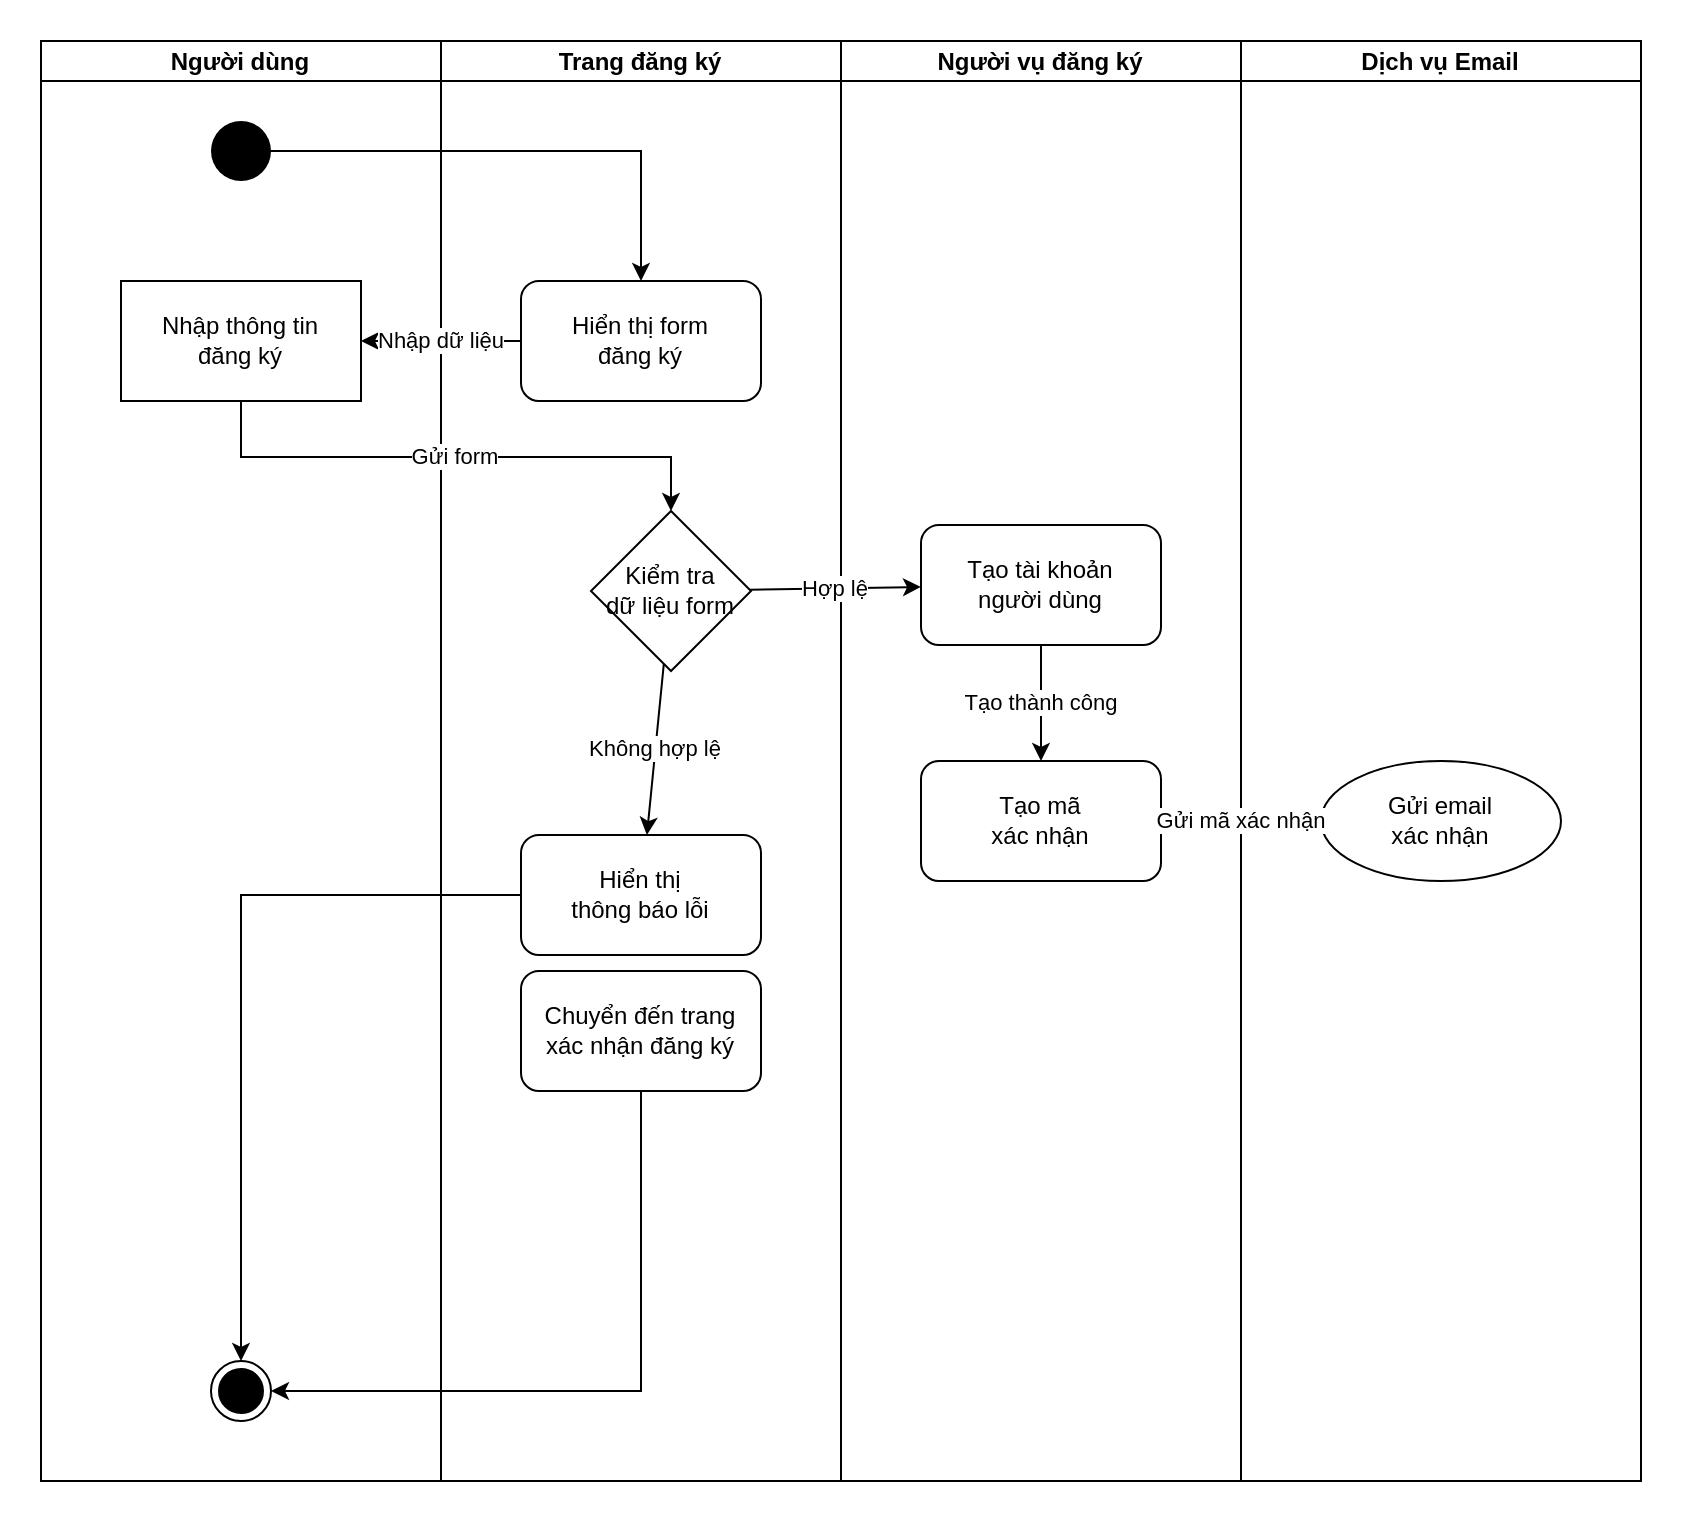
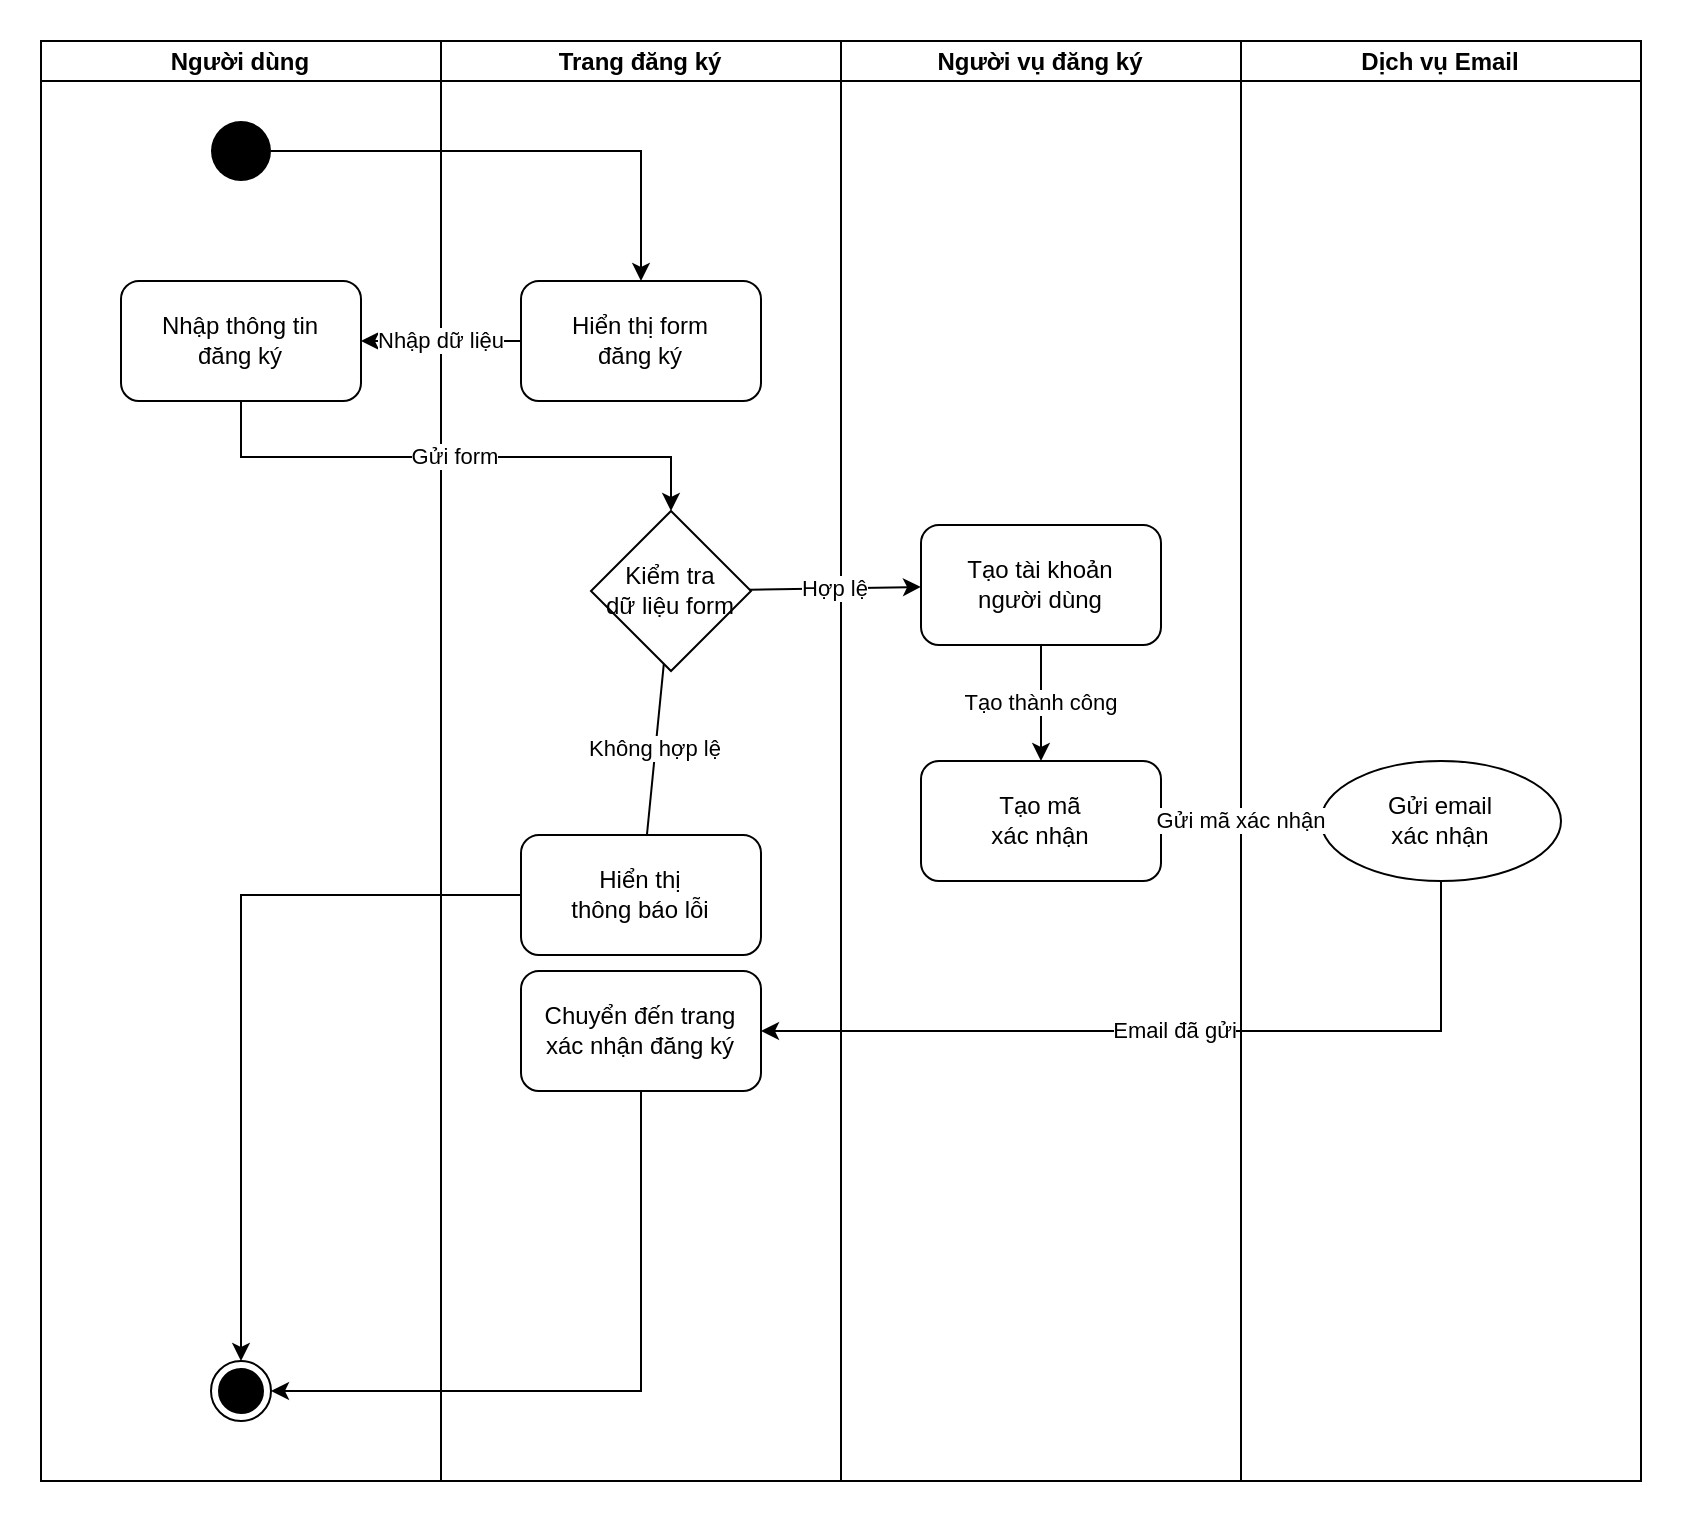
node "Nhập thông tin đăng ký": shape rectangle -> rounded rectangle
edge "Kiểm tra dữ liệu form" -> "Hiển thị thông báo lỗi": arrowhead classic -> none
edge "Gửi email xác nhận" -> "Chuyển đến trang xác nhận đăng ký": added, label "Email đã gửi"
